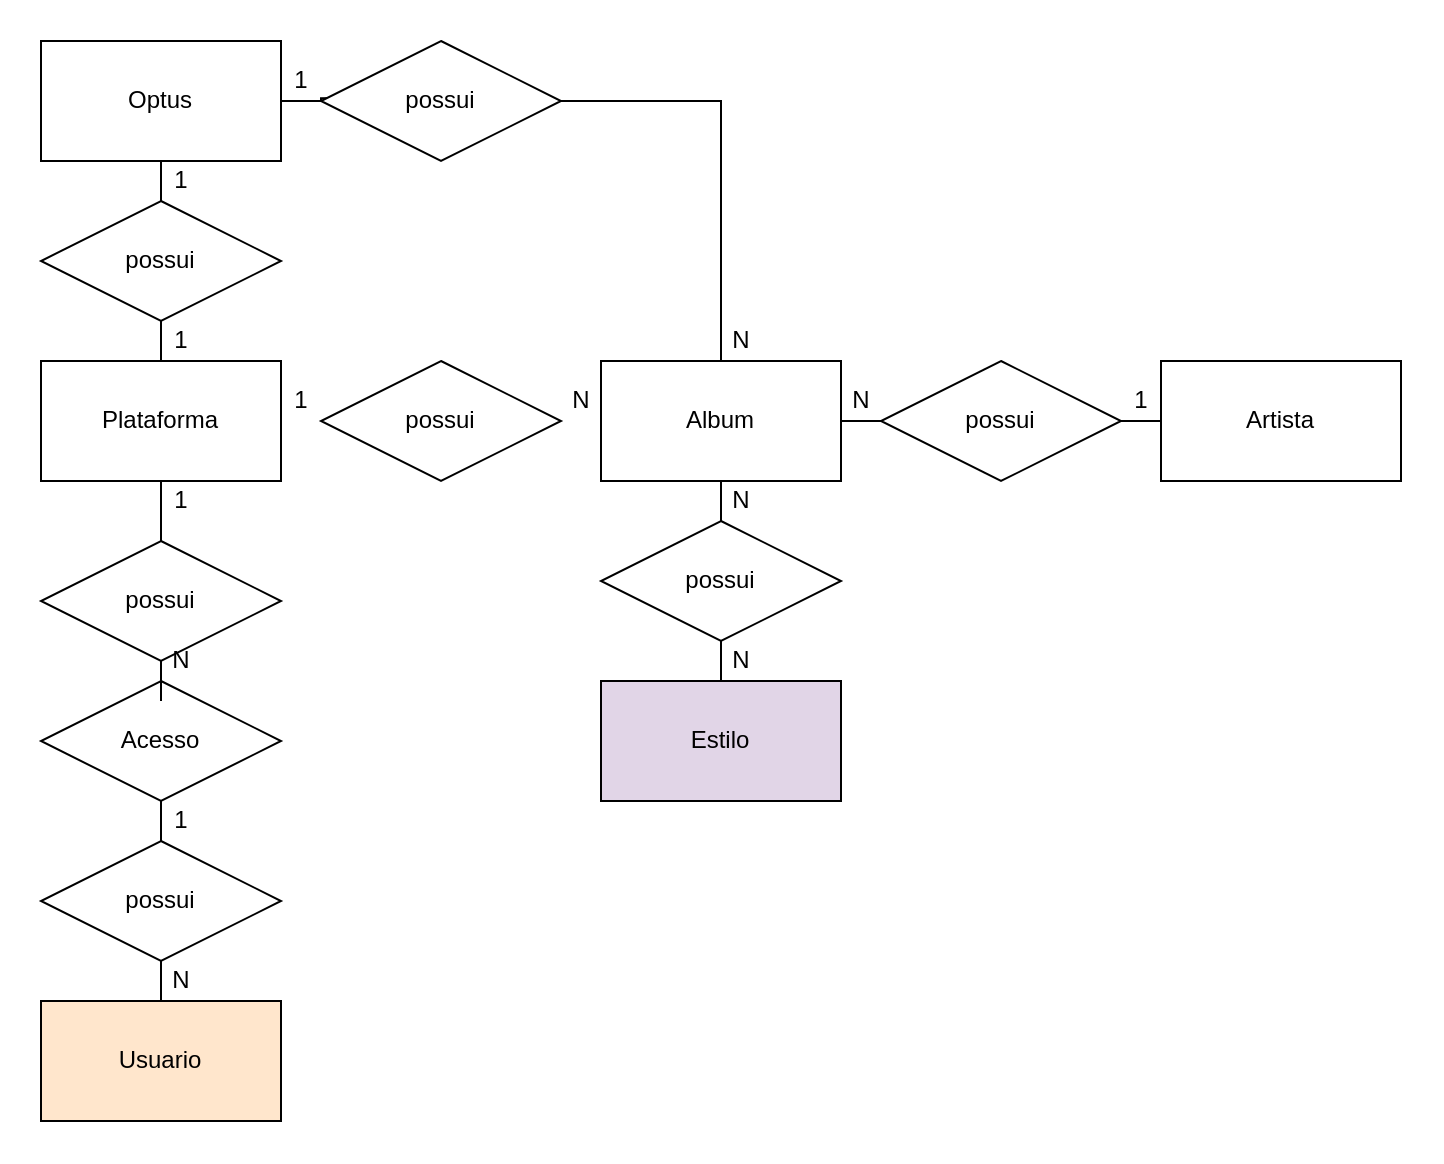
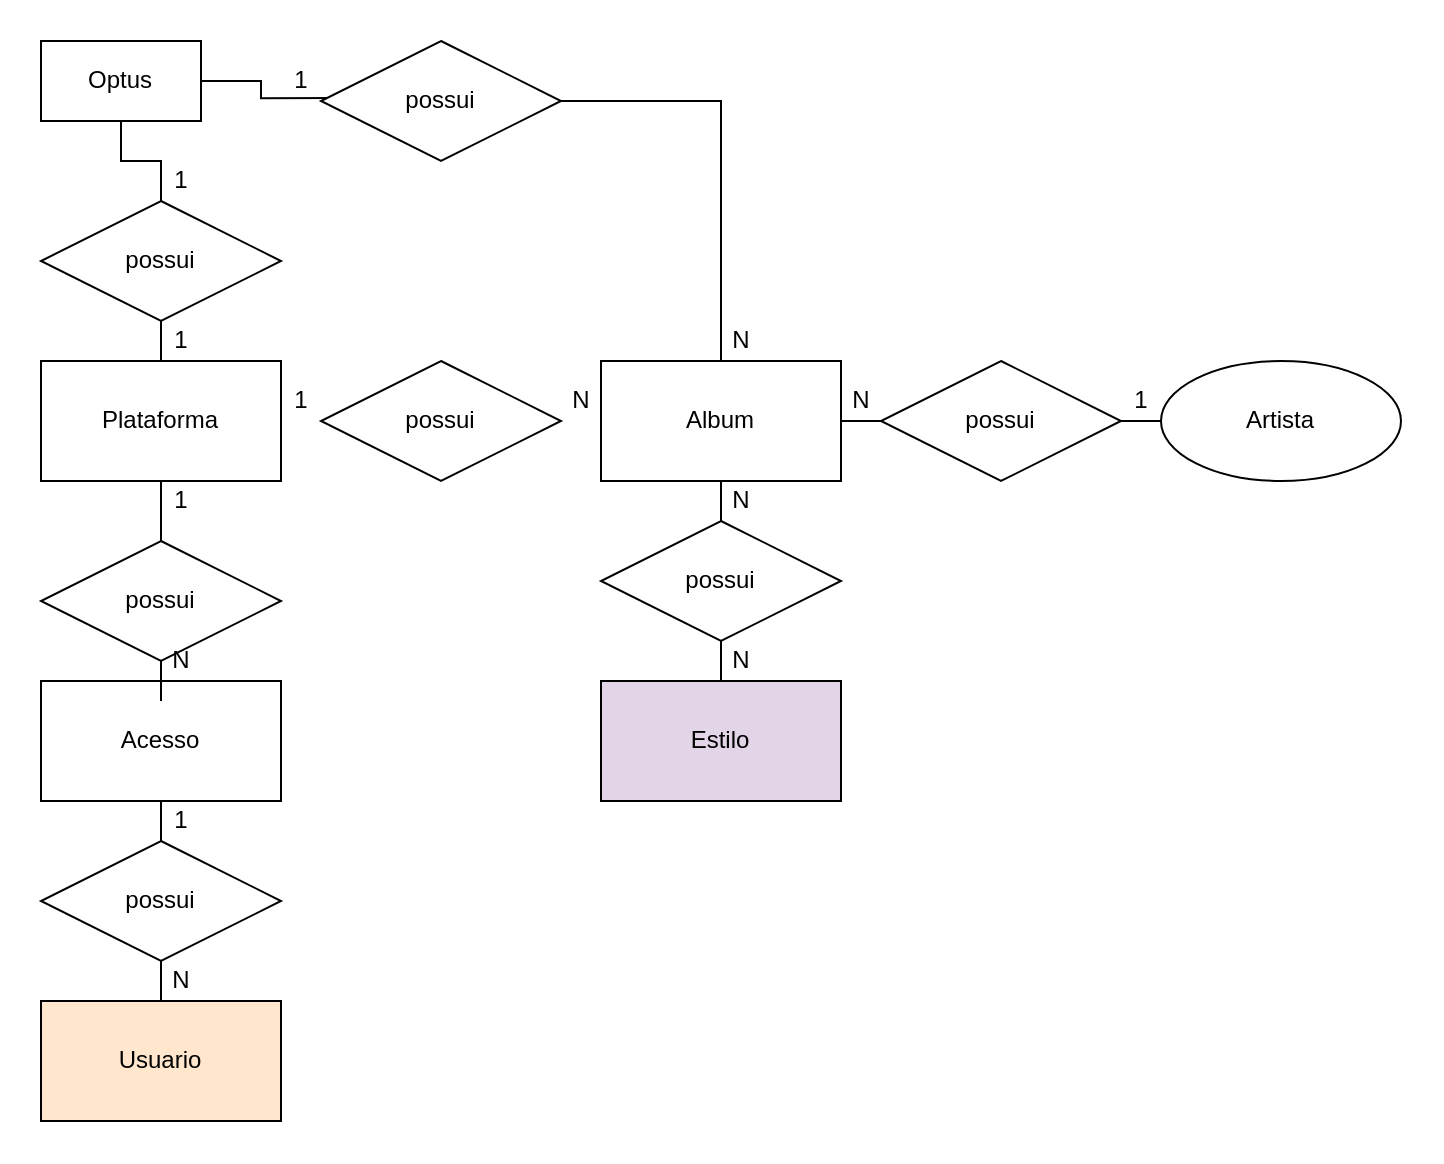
node "Optus": size 240x120 -> 160x80
node "Artista": shape rectangle -> ellipse
node "Acesso": shape diamond -> rectangle
